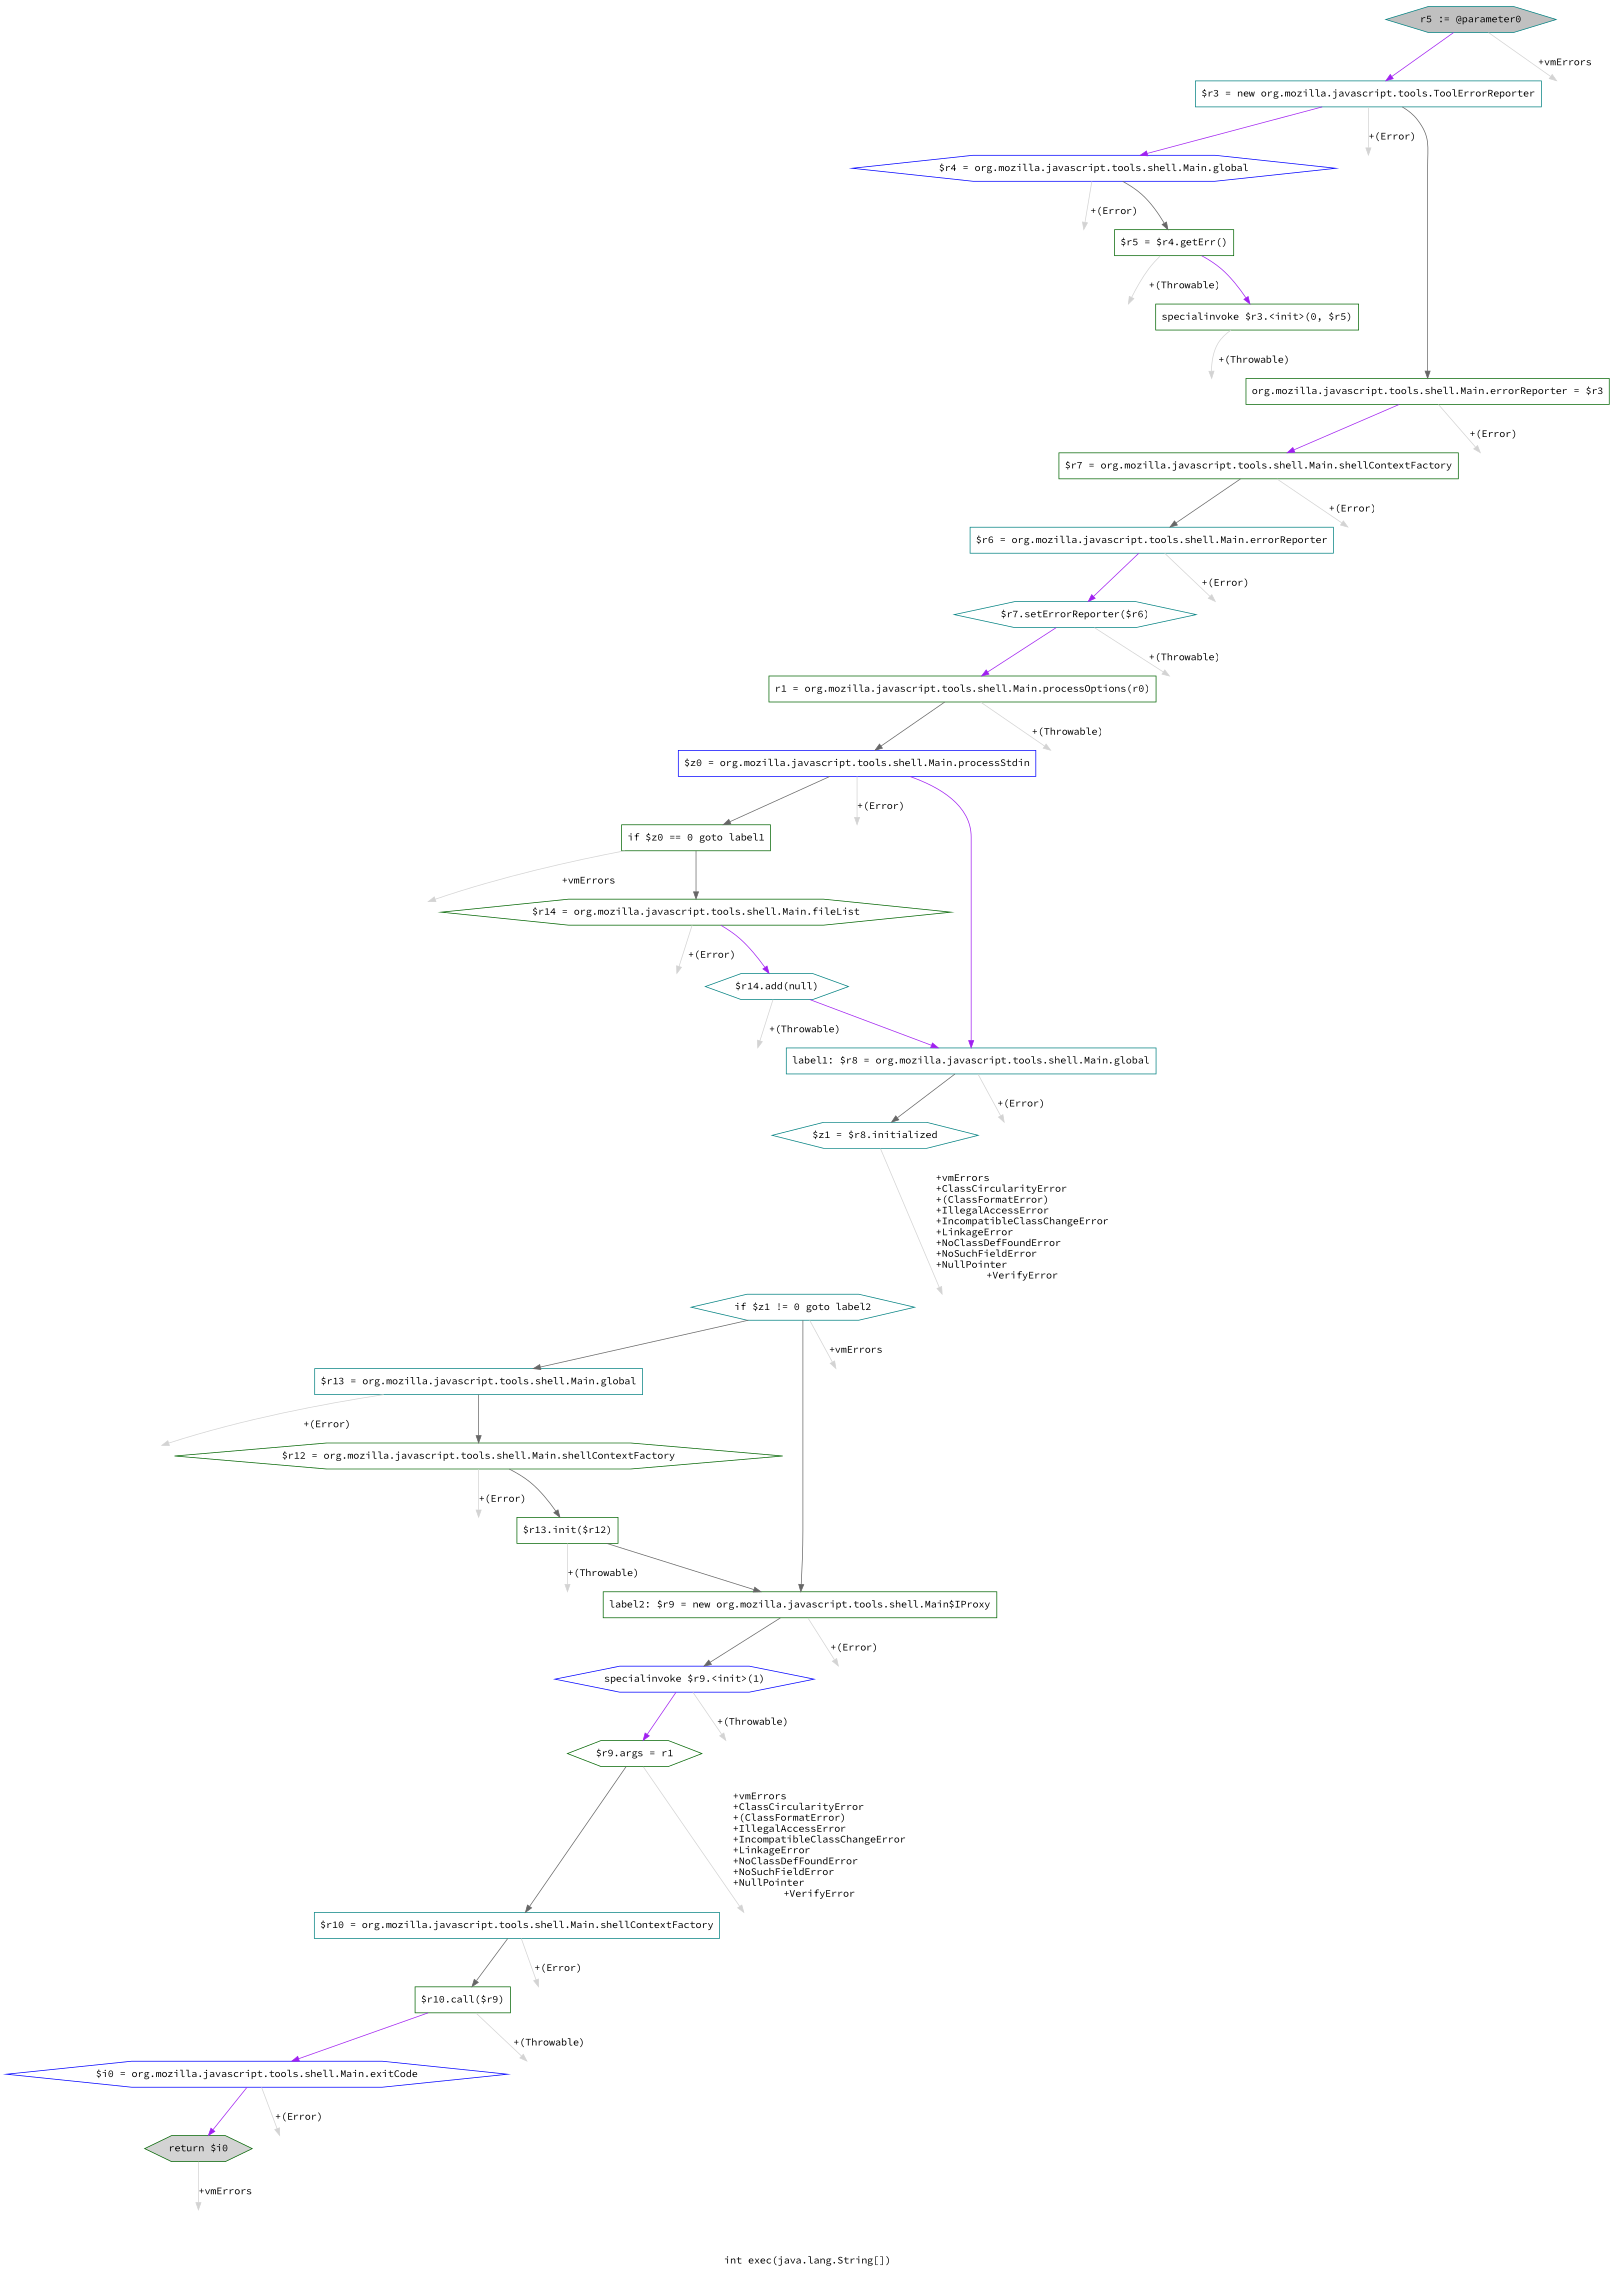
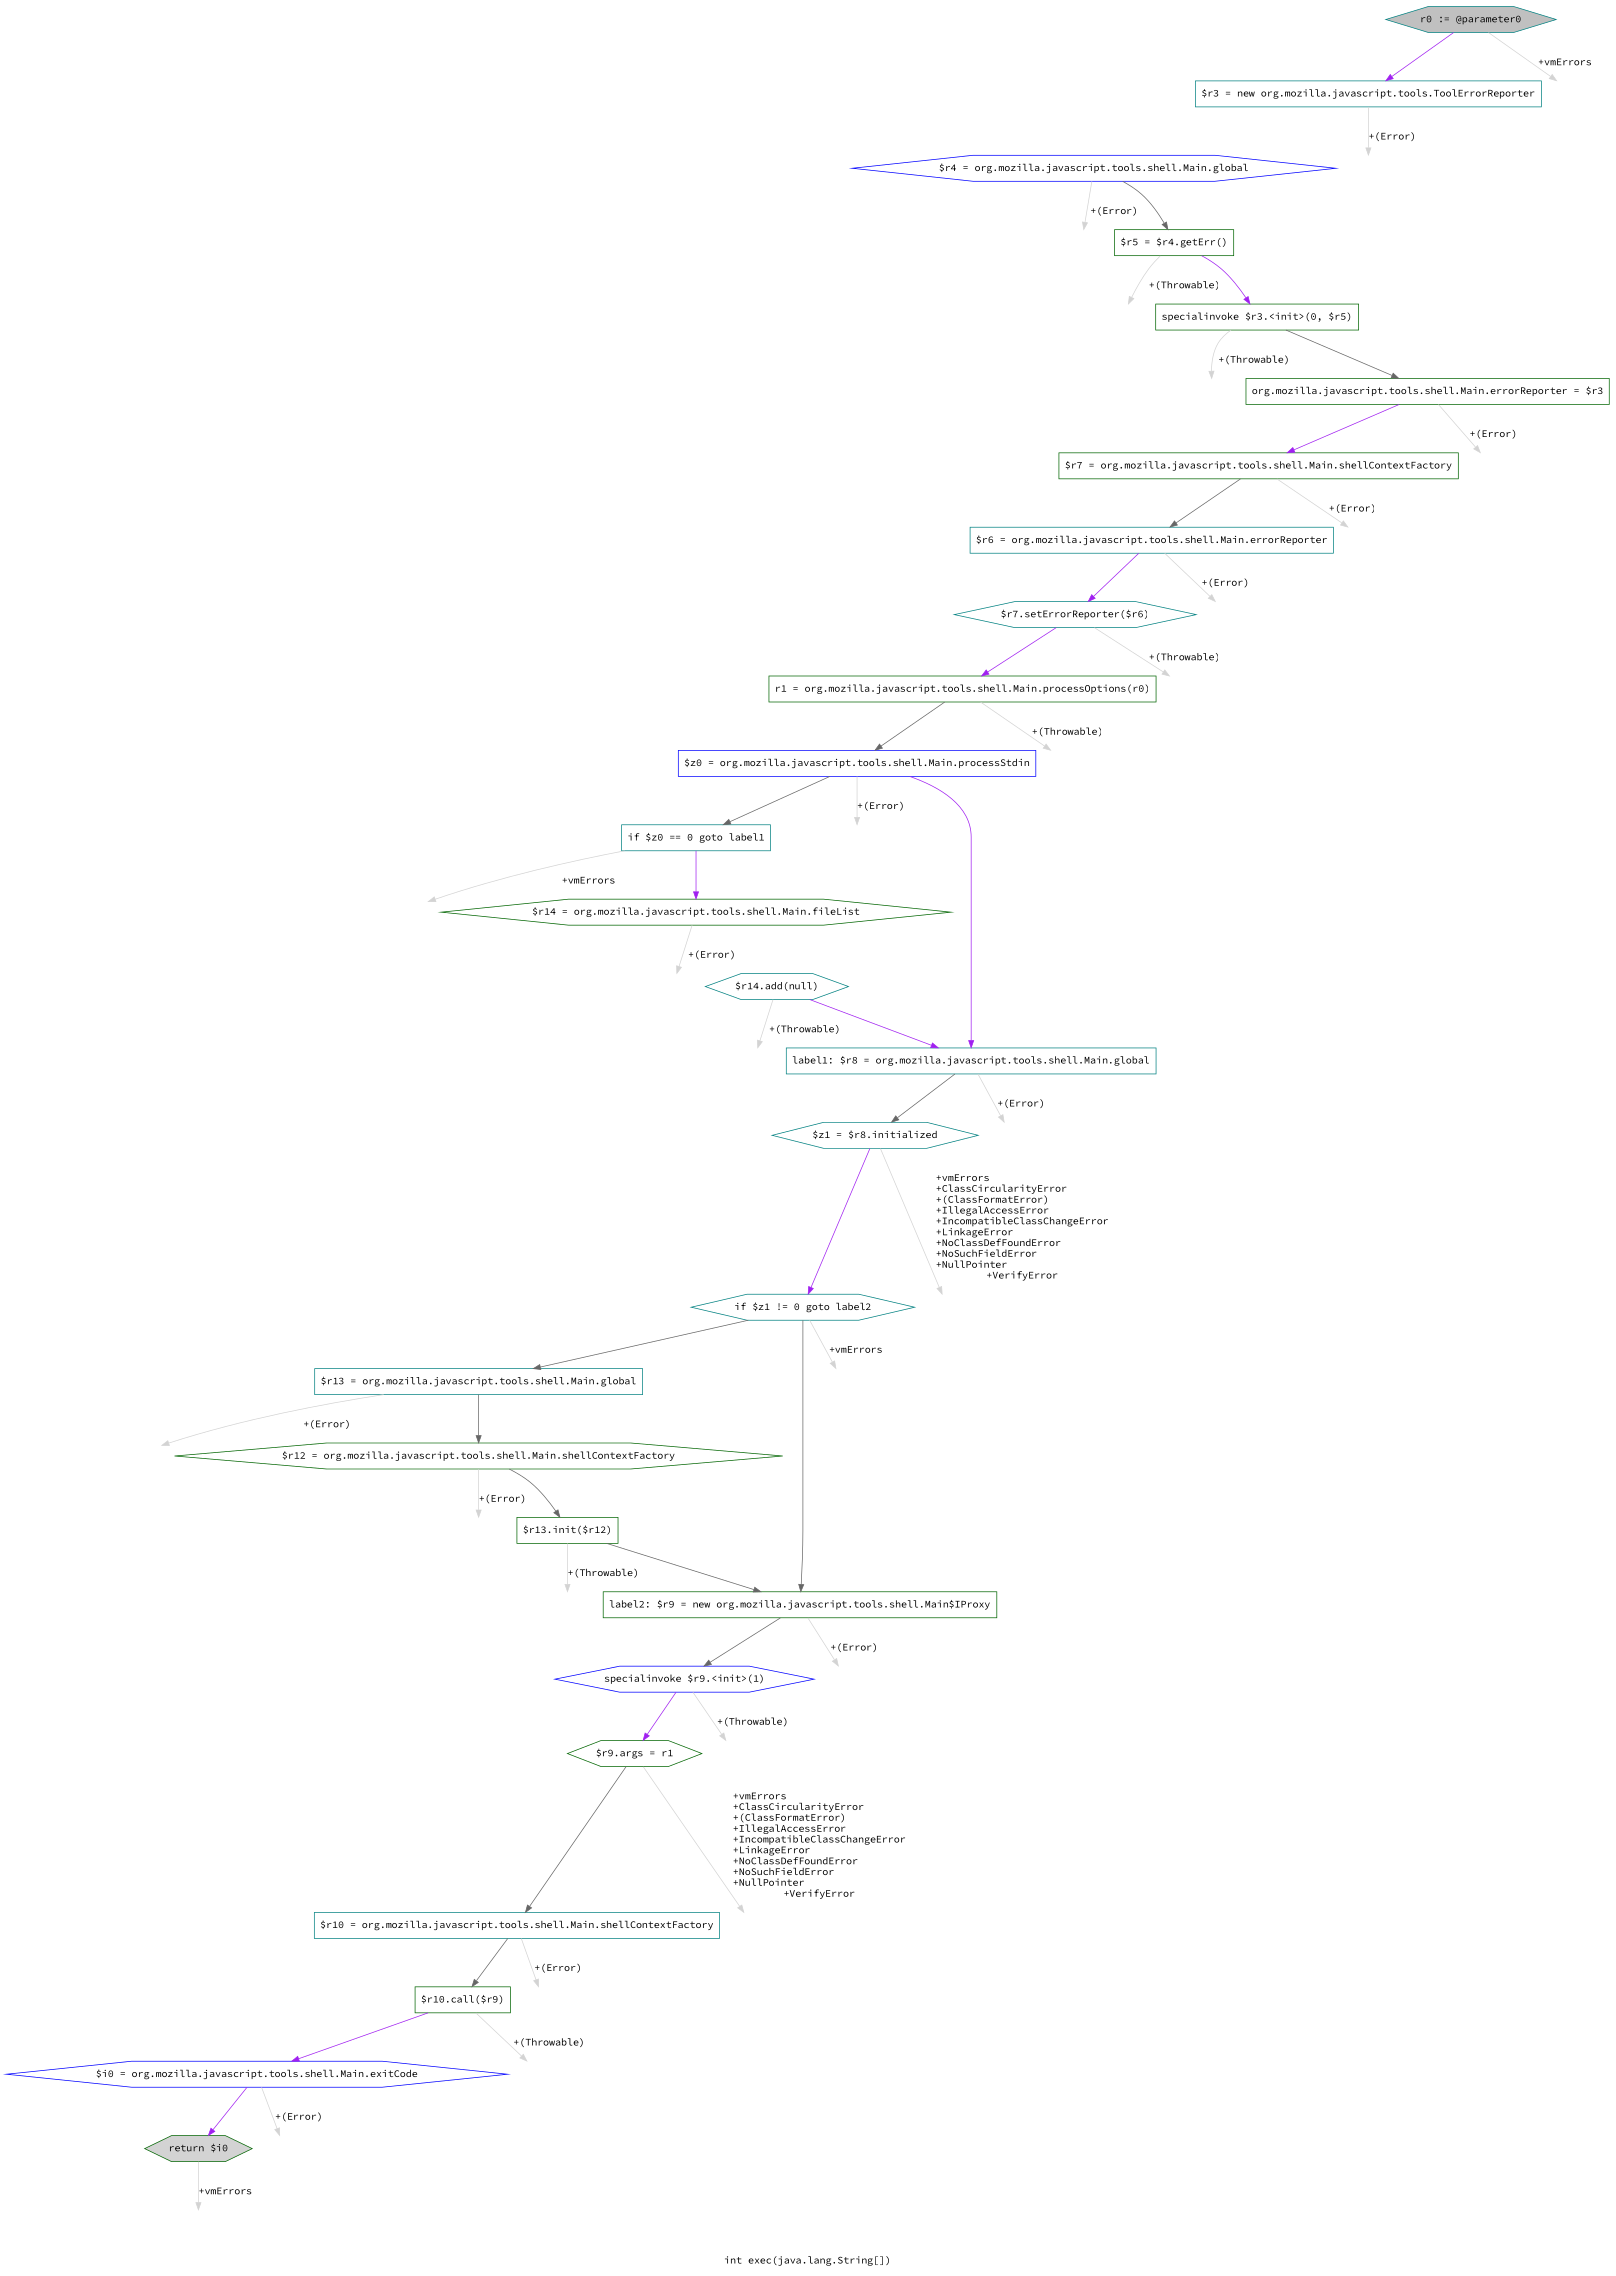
node "r5 := @parameter0": label "r5 := @parameter0" -> "r0 := @parameter0"
edge "$r3 = new org.mozilla.javascript.tools.ToolErrorReporter" -> "$r4 = org.mozilla.javascript.tools.shell.Main.global": removed
edge "$r3 = new org.mozilla.javascript.tools.ToolErrorReporter" -> "org.mozilla.javascript.tools.shell.Main.errorReporter = $r3": now "specialinvoke $r3.<init>(0, $r5)" -> "org.mozilla.javascript.tools.shell.Main.errorReporter = $r3"
node "if $z0 == 0 goto label1": color darkgreen -> teal
edge "if $z0 == 0 goto label1" -> "$r14 = org.mozilla.javascript.tools.shell.Main.fileList": color gray40 -> purple
edge "$r14 = org.mozilla.javascript.tools.shell.Main.fileList" -> "$r14.add(null)": removed
edge "$z1 = $r8.initialized" -> "if $z1 != 0 goto label2": added
